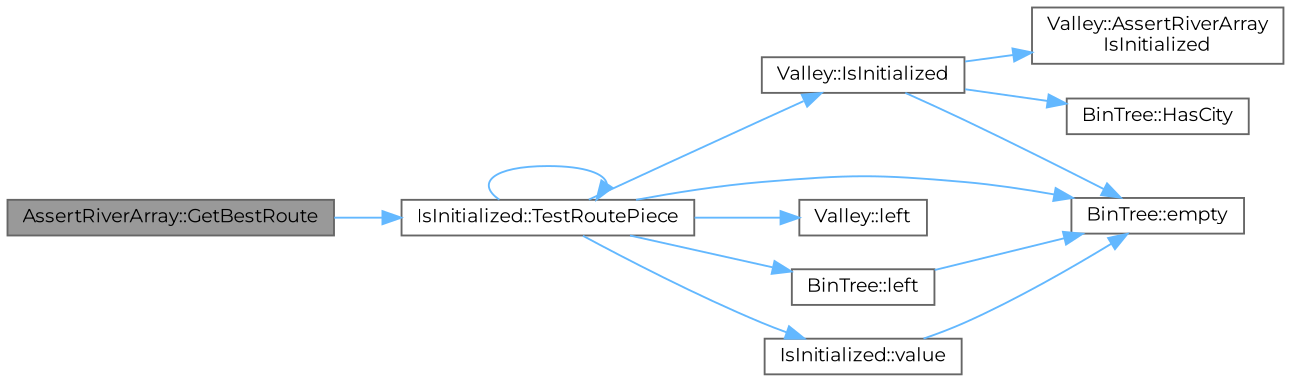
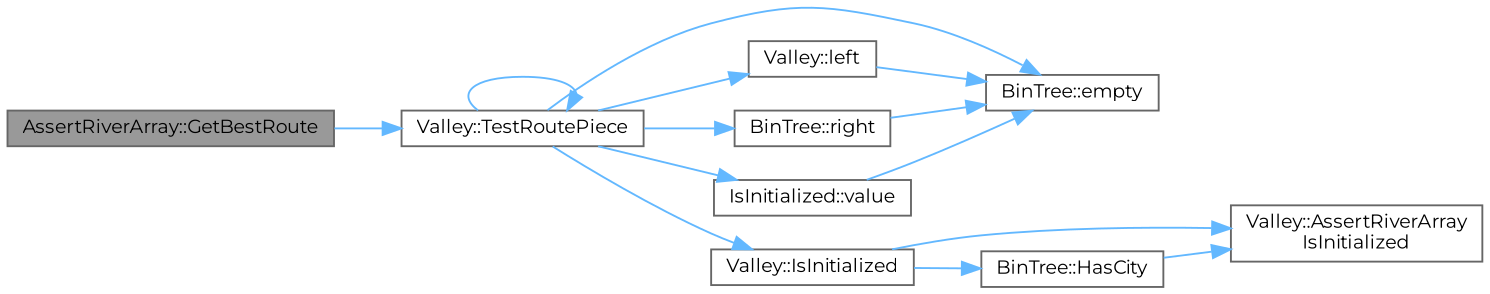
edge "Valley::IsInitialized" -> "BinTree::empty": now "Valley::left" -> "BinTree::empty"
node "IsInitialized::TestRoutePiece": label "IsInitialized::TestRoutePiece" -> "Valley::TestRoutePiece"
edge "BinTree::HasCity" -> "Valley::AssertRiverArray IsInitialized": added
node "BinTree::left": label "BinTree::left" -> "BinTree::right"
